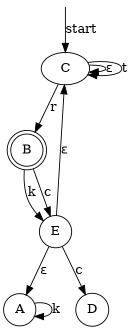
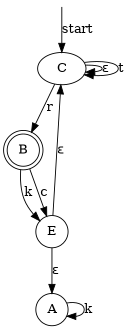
node "D": removed
